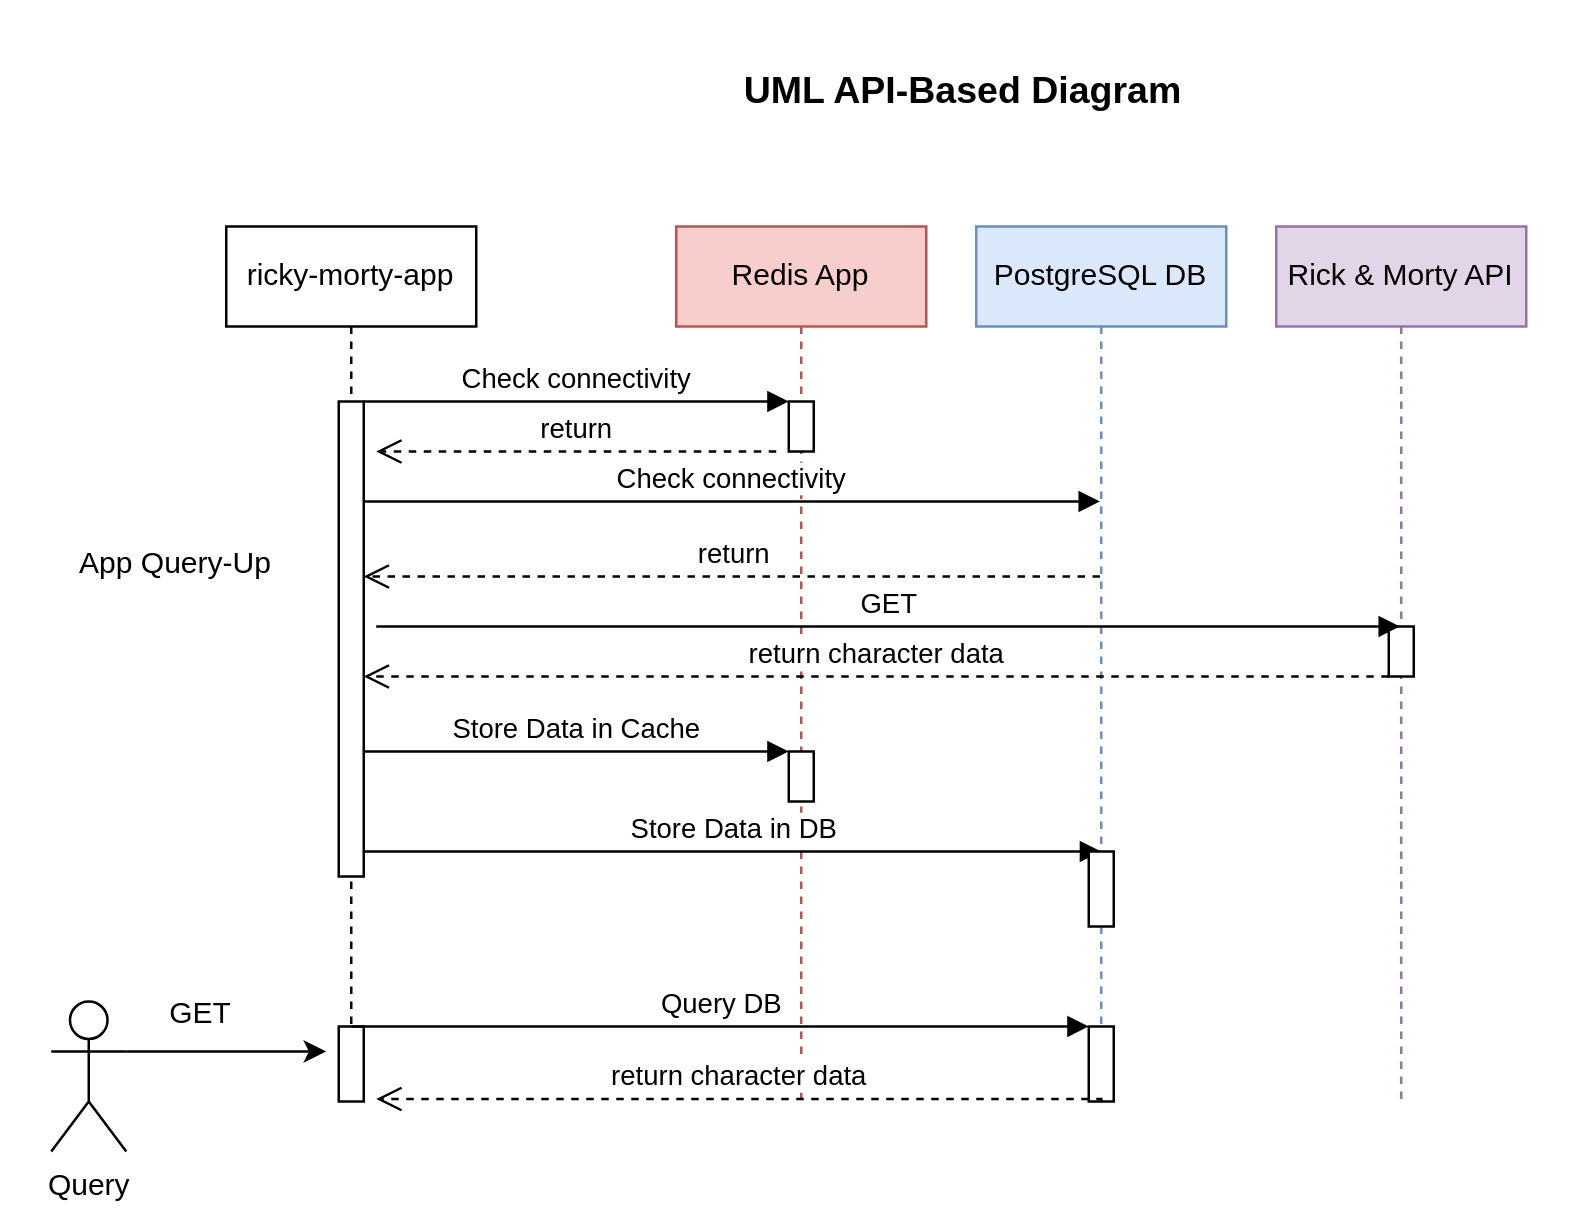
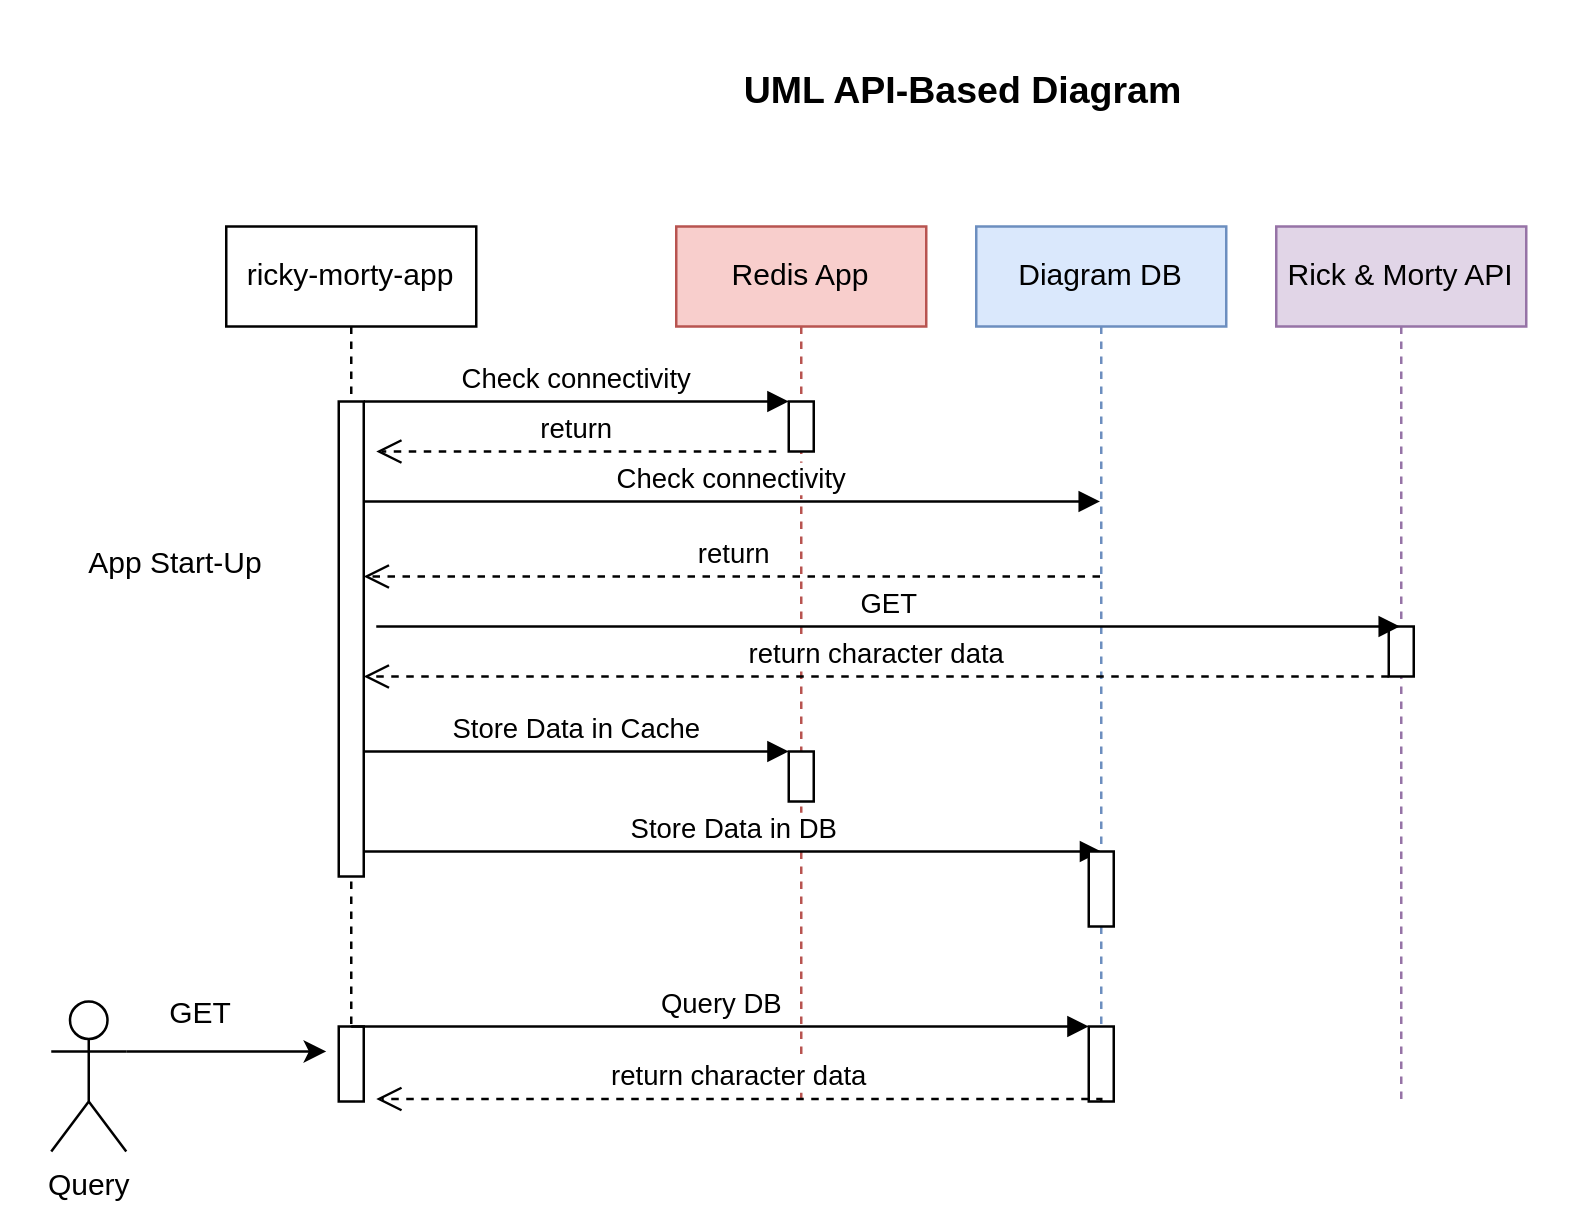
node "PostgreSQL DB": label "PostgreSQL DB" -> "Diagram DB"
node "App Query-Up": label "App Query-Up" -> "App Start-Up"
